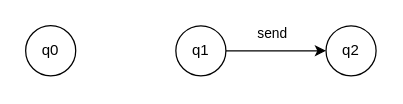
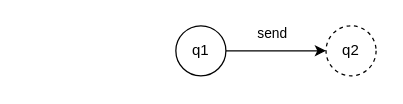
node "q0": removed
node "q2": style solid -> dashed
